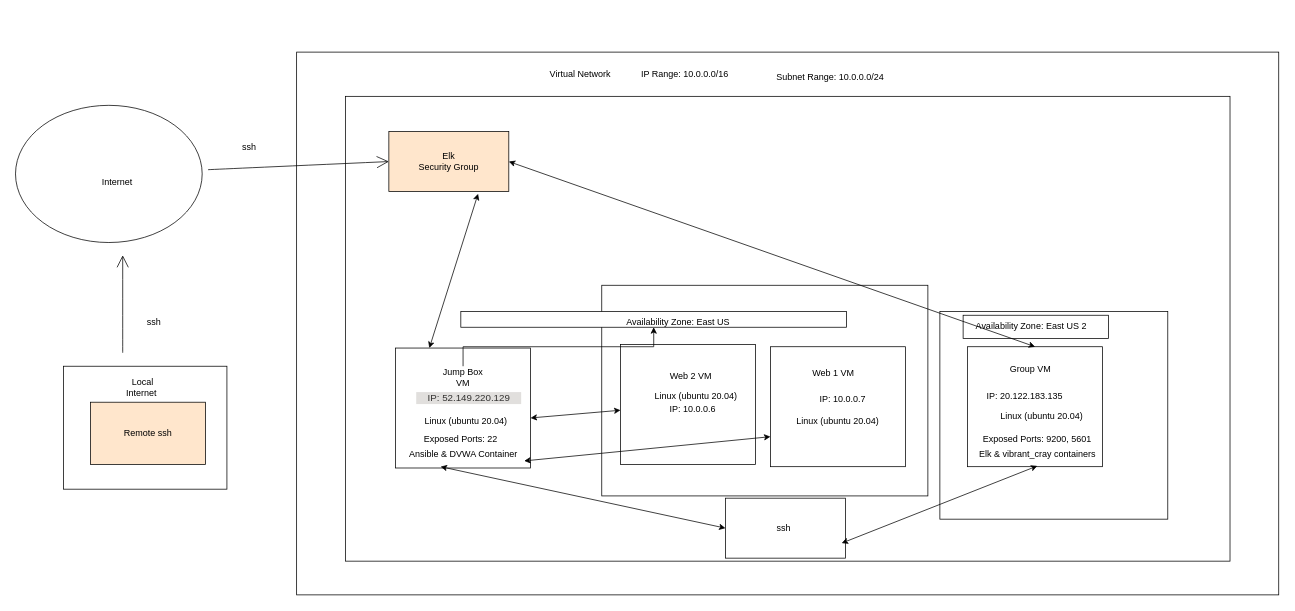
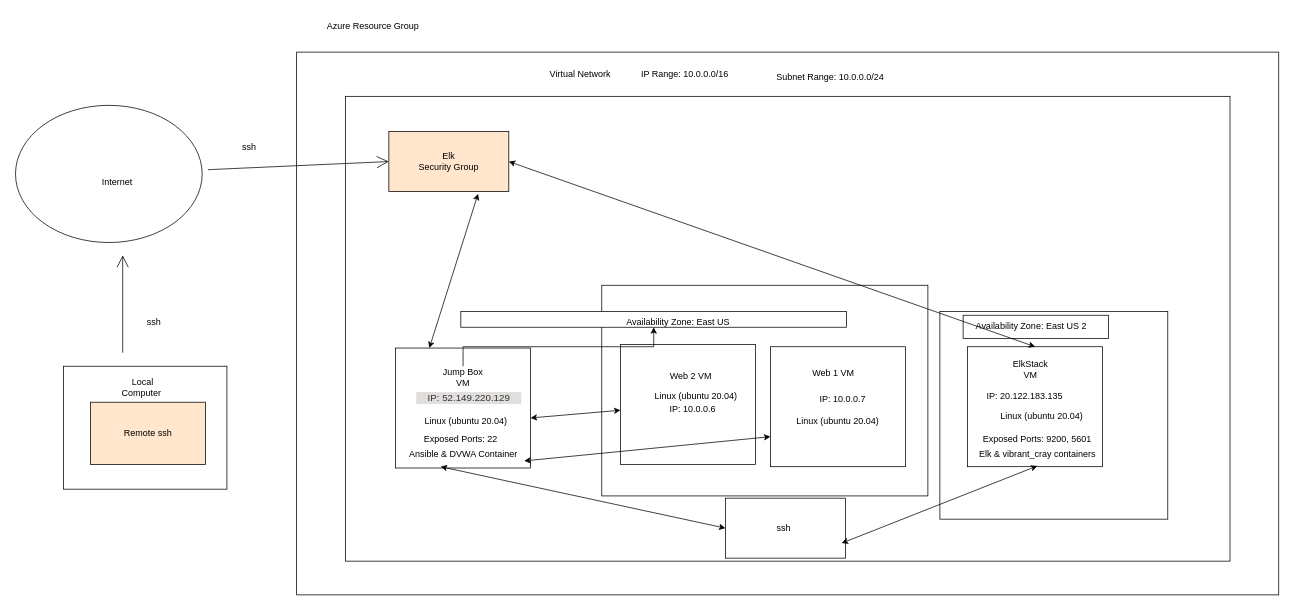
node "Azure Resource Group": added
node "Group VM": label "Group VM" -> "ElkStack VM"
node "Local Internet": label "Local Internet" -> "Local Computer"
